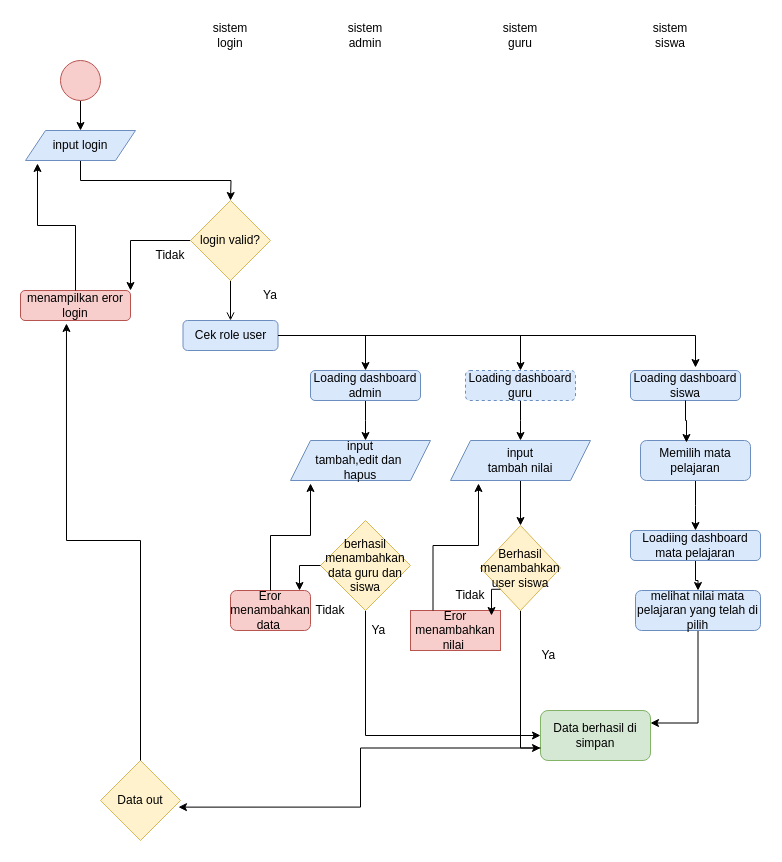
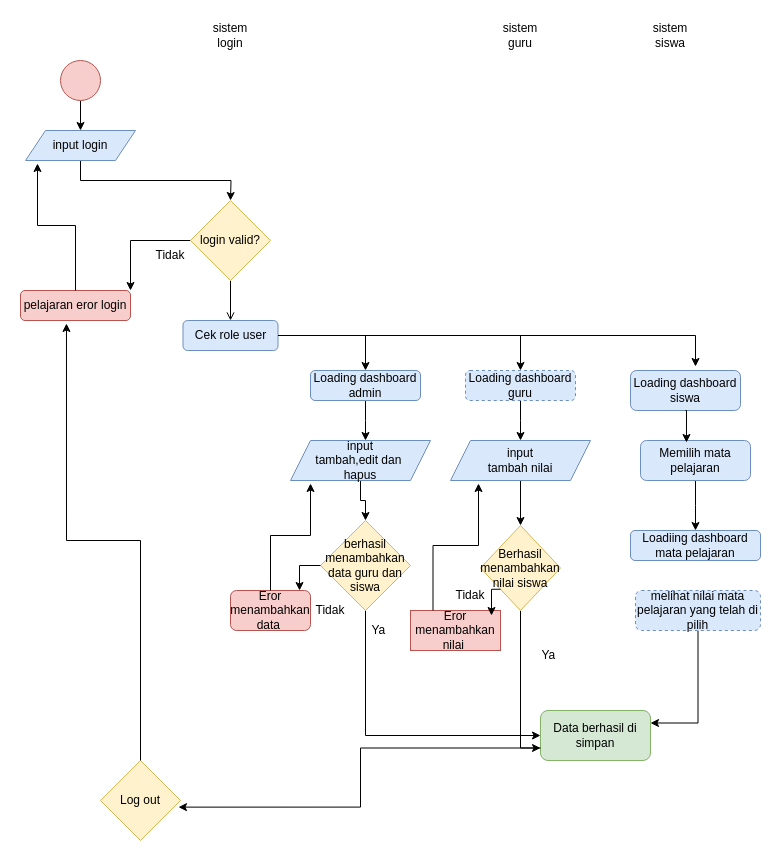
node "sistem admin": removed
node "Ya": removed
node "menampilkan eror login": label "menampilkan eror login" -> "pelajaran eror login"
node "Loading dashboard siswa": size 110x30 -> 110x40
edge "input tambah,edit dan hapus" -> "berhasil menambahkan data guru dan siswa": added
node "Berhasil menambahkan user siswa": label "Berhasil menambahkan user siswa" -> "Berhasil menambahkan nilai siswa"
edge "Loadiing dashboard mata pelajaran" -> "melihat nilai mata pelajaran yang telah di pilih": removed
node "melihat nilai mata pelajaran yang telah di pilih": style solid -> dashed
node "Data out": label "Data out" -> "Log out"
